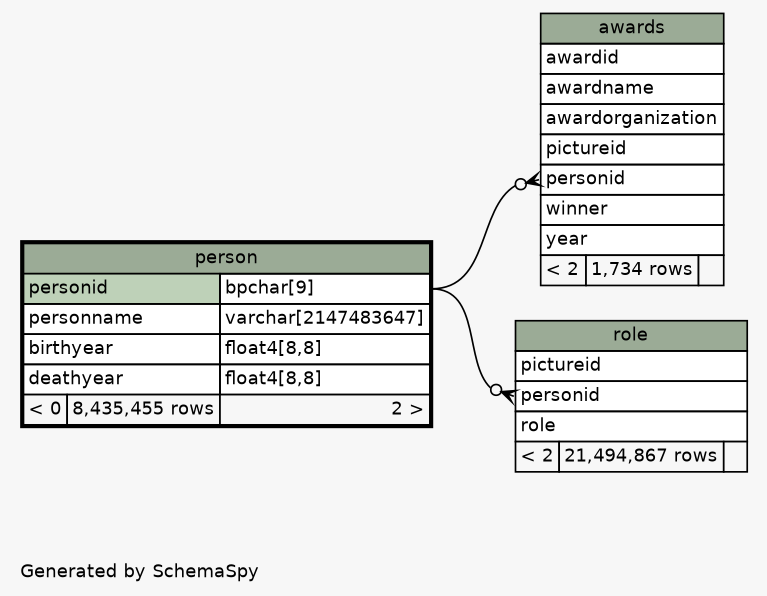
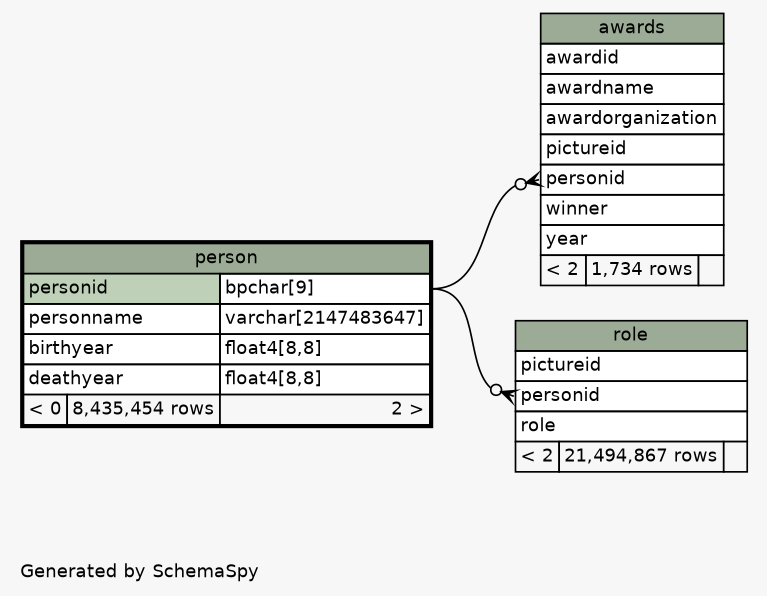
node "person": text "8,435,455 rows" -> "8,435,454 rows"
